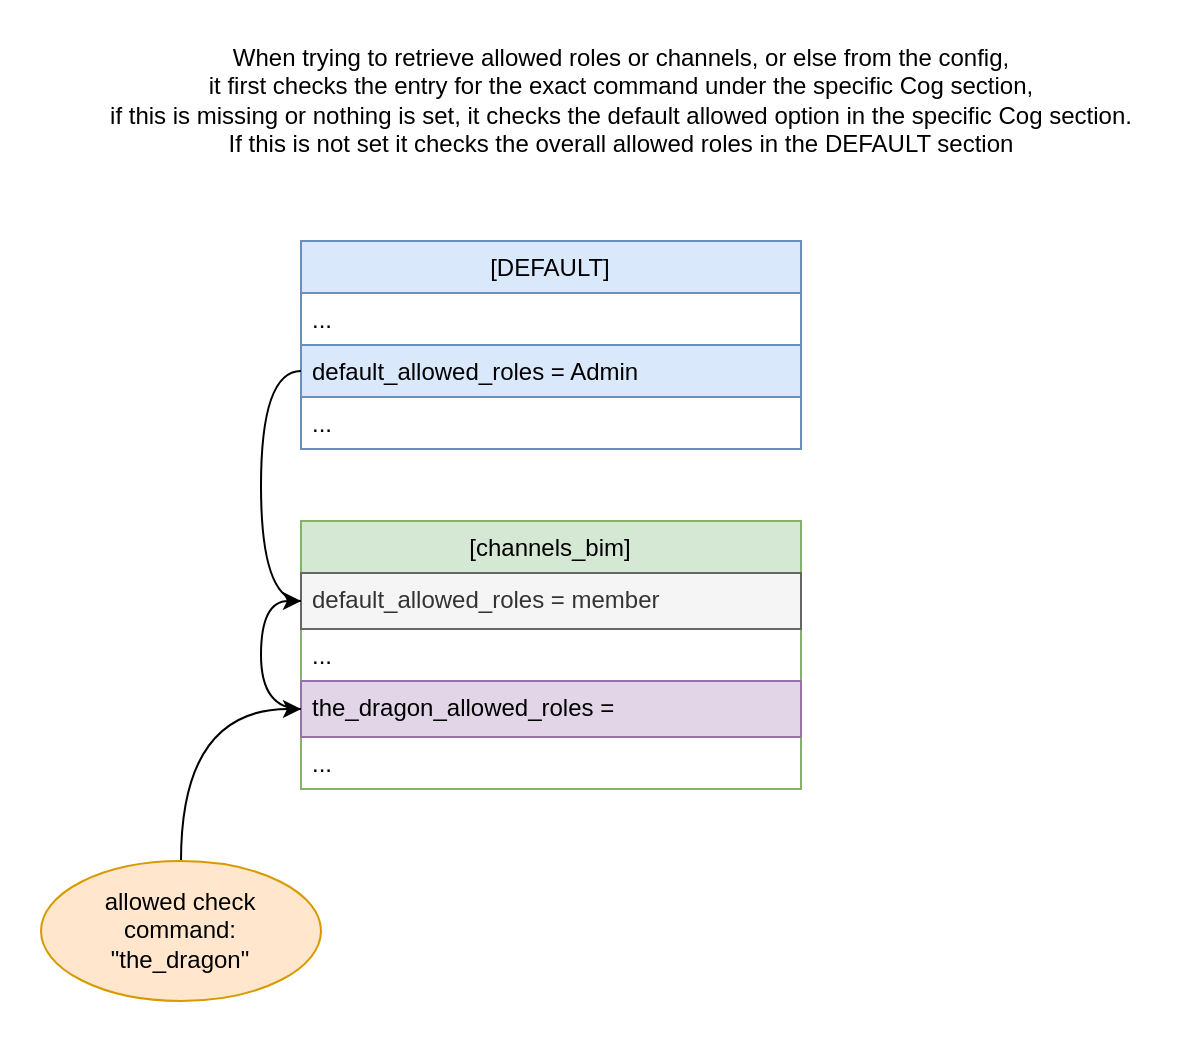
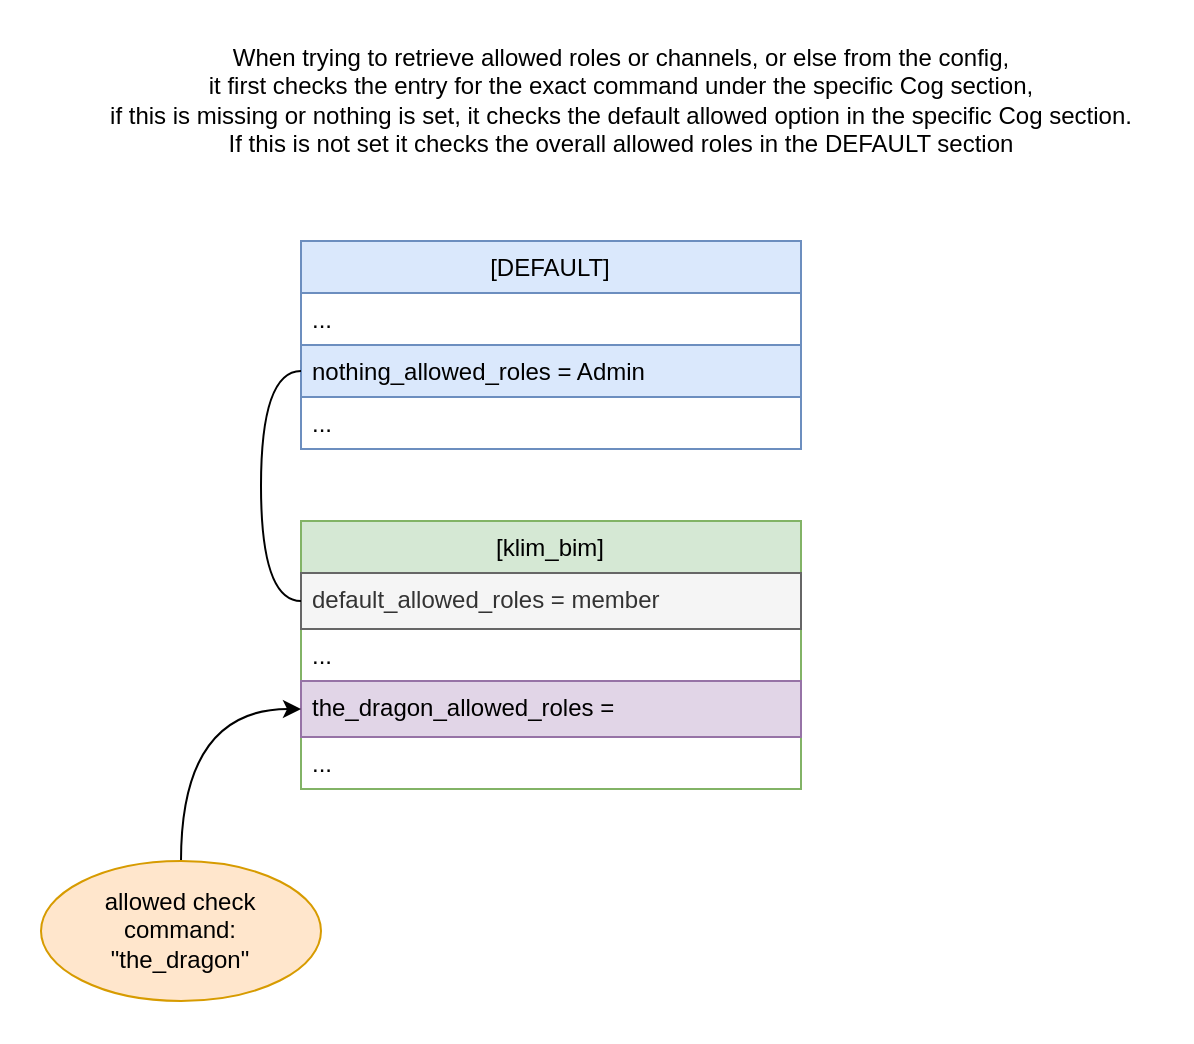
node "default_allowed_roles = Admin": label "default_allowed_roles = Admin" -> "nothing_allowed_roles = Admin"
node "[channels_bim]": label "[channels_bim]" -> "[klim_bim]"
edge "the_dragon_allowed_roles =" -> "default_allowed_roles = member": removed
